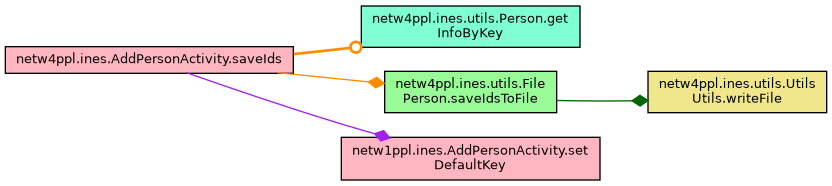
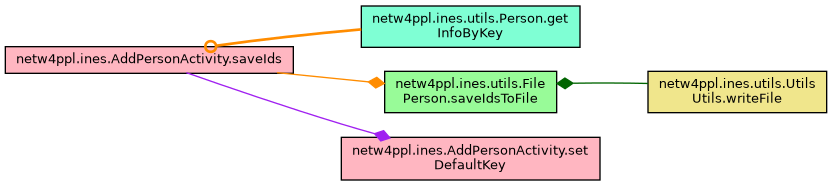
edge "netw4ppl.ines.AddPersonActivity.saveIds" -> "netw4ppl.ines.utils.Person.get InfoByKey": reversed
edge "netw4ppl.ines.utils.File Person.saveIdsToFile" -> "netw4ppl.ines.utils.Utils Utils.writeFile": reversed
node "netw1ppl.ines.AddPersonActivity.set DefaultKey": label "netw1ppl.ines.AddPersonActivity.set DefaultKey" -> "netw4ppl.ines.AddPersonActivity.set DefaultKey"
